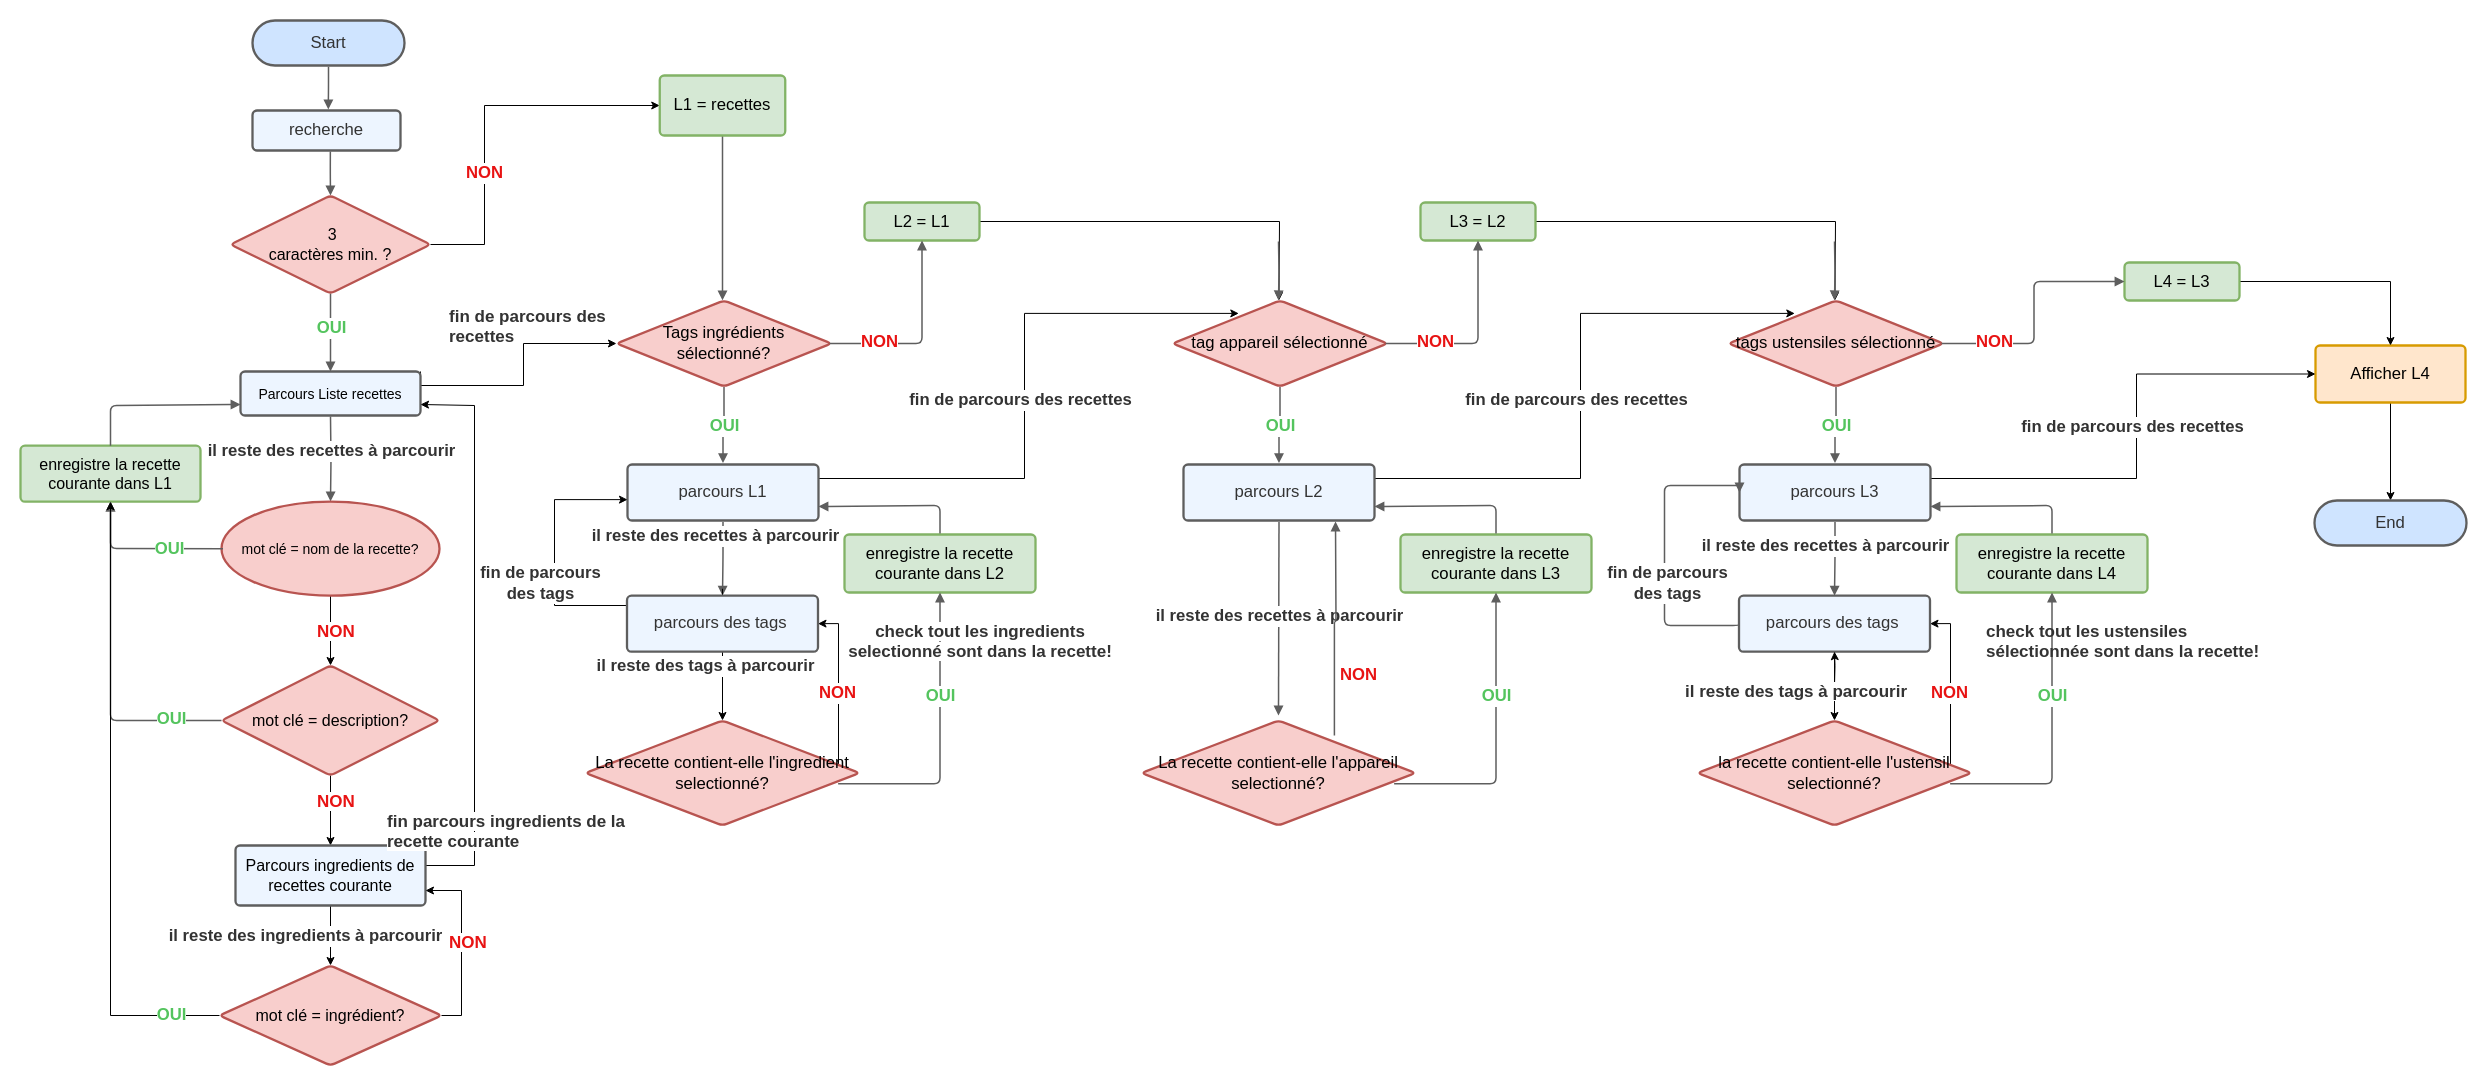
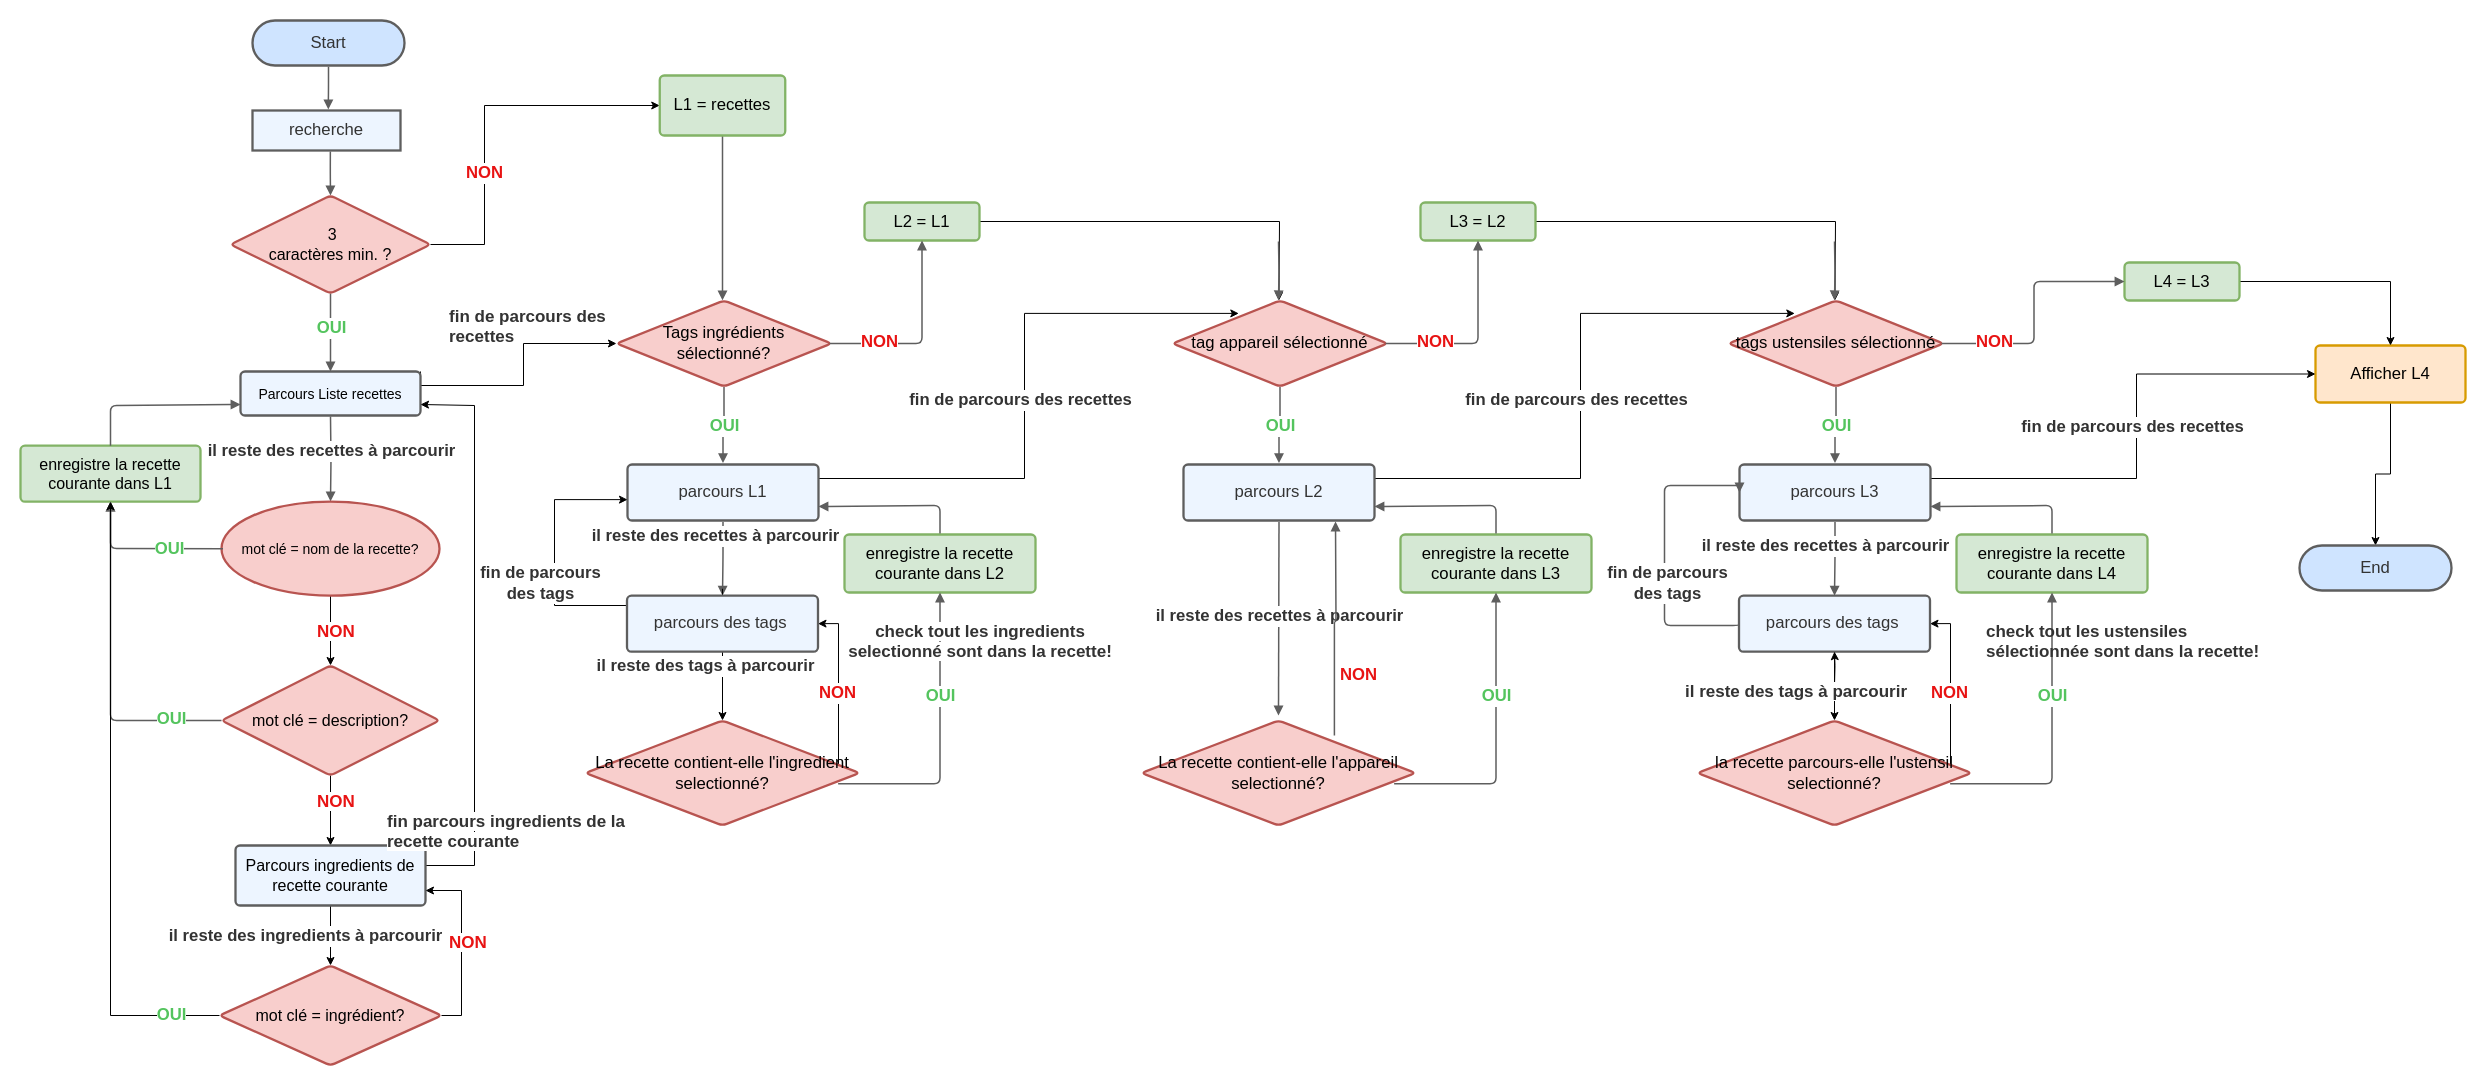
node "recherche": shape rounded rectangle -> rectangle
node "End": moved (2391, 523) -> (2376, 568)
node "la recette contient-elle l'ustensil selectionné?": label "la recette contient-elle l'ustensil selectionné?" -> "la recette parcours-elle l'ustensil selectionné?"
node "Parcours ingredients de recettes courante": label "Parcours ingredients de recettes courante" -> "Parcours ingredients de recette courante"
